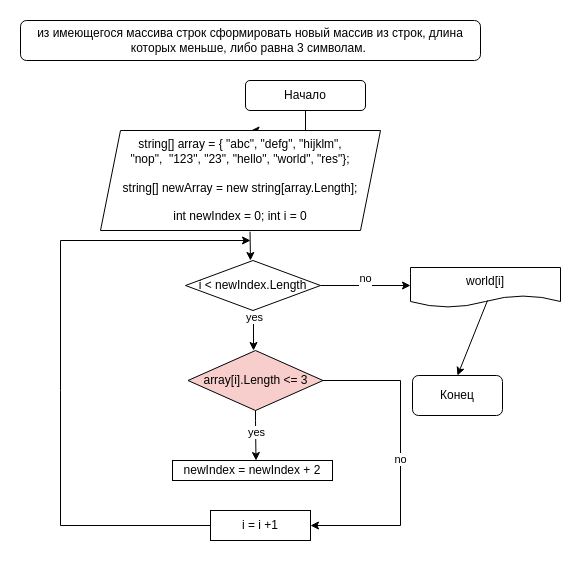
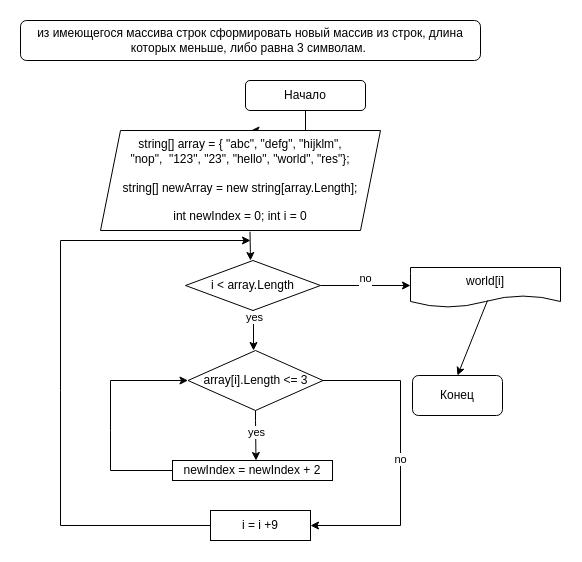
node "i < newIndex.Length": label "i < newIndex.Length" -> "i < array.Length"
node "array[i].Length <= 3": fillcolor #f8cecc -> #ffffff
edge "newIndex = newIndex + 2" -> "array[i].Length <= 3": added
node "i = i +1": label "i = i +1" -> "i = i +9"
